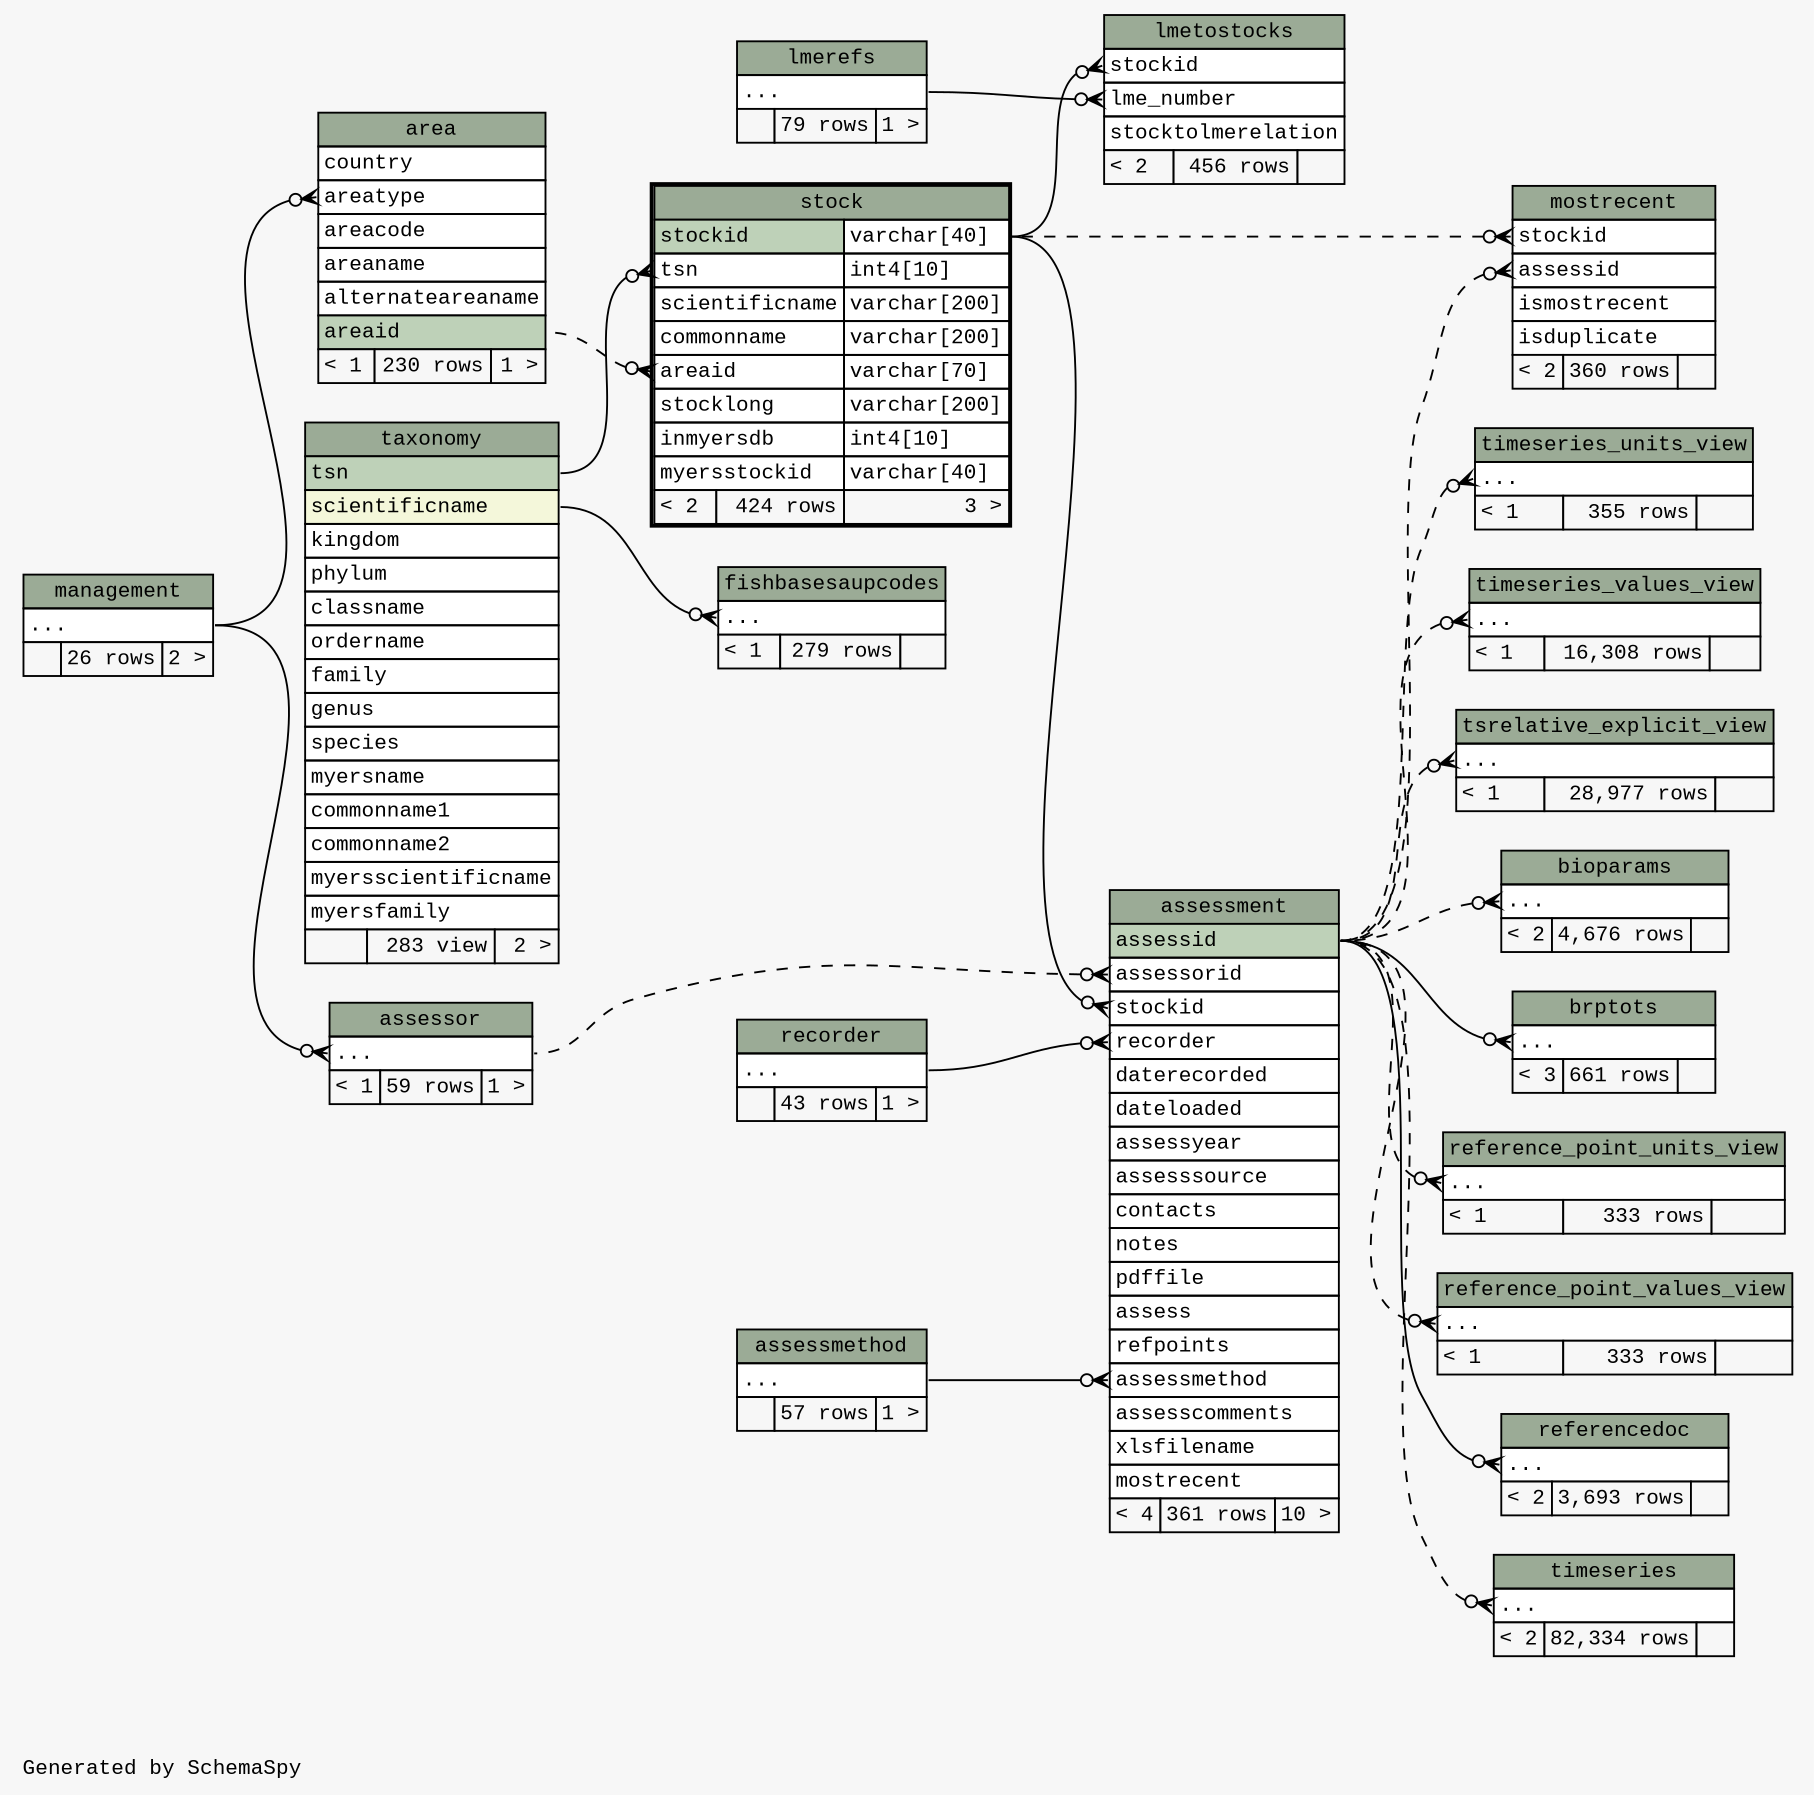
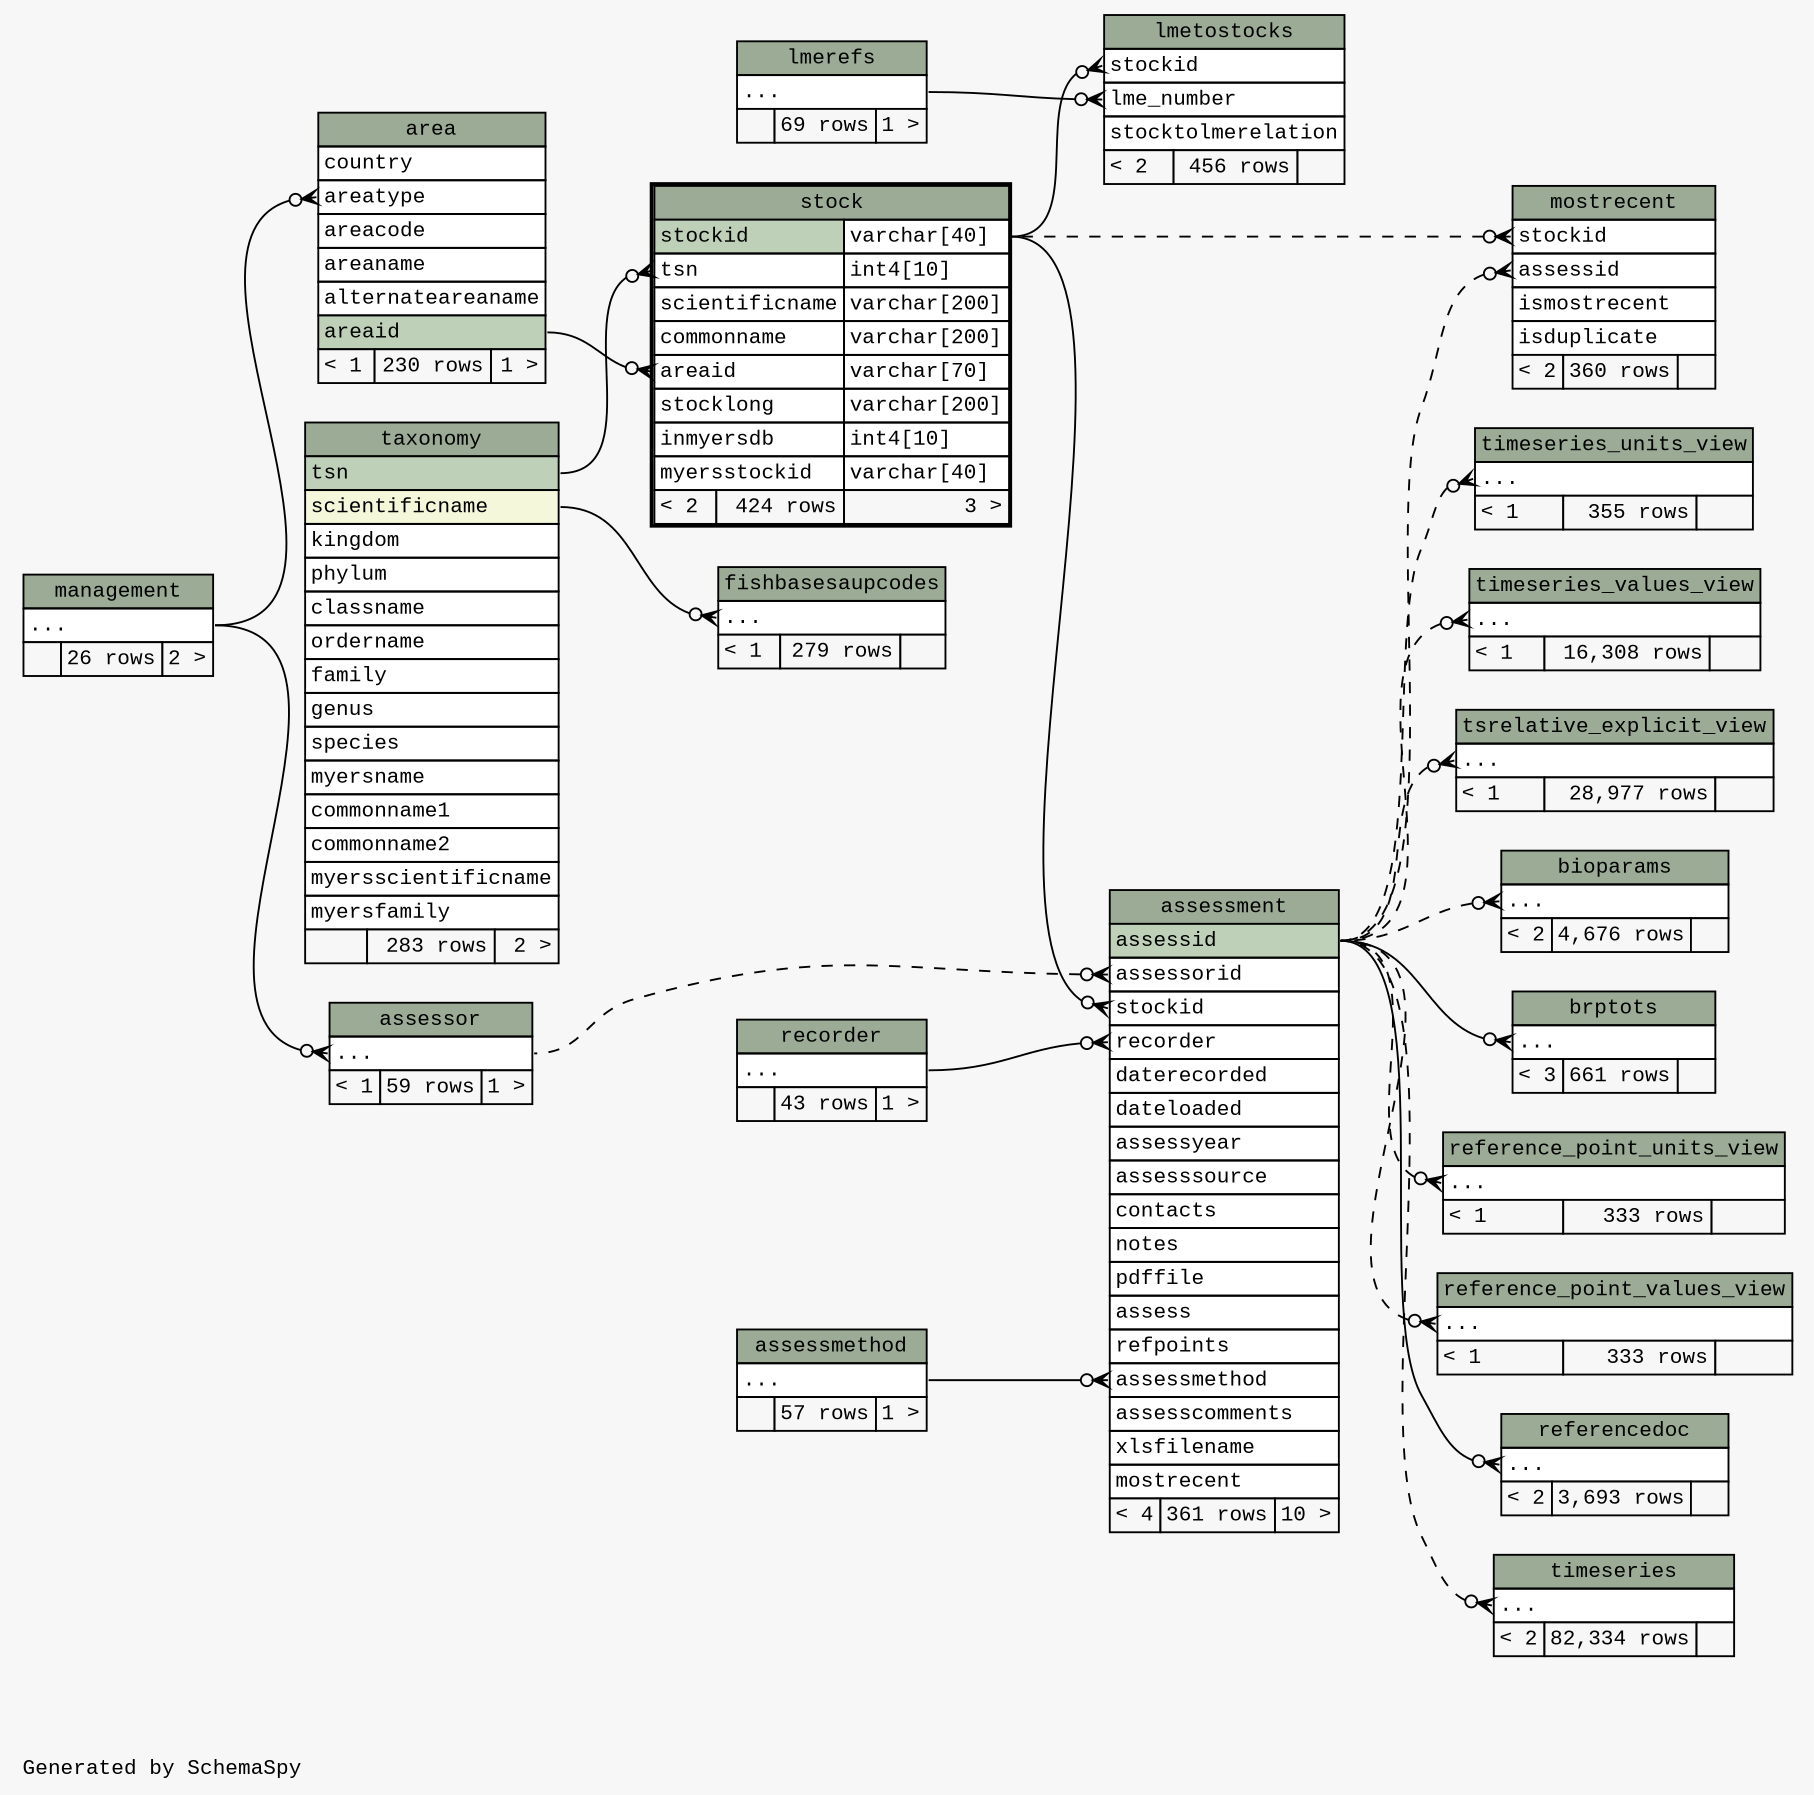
node "lmerefs": text "79 rows" -> "69 rows"
edge "area" -> "stock": style dashed -> solid
node "taxonomy": text "283 view" -> "283 rows"
